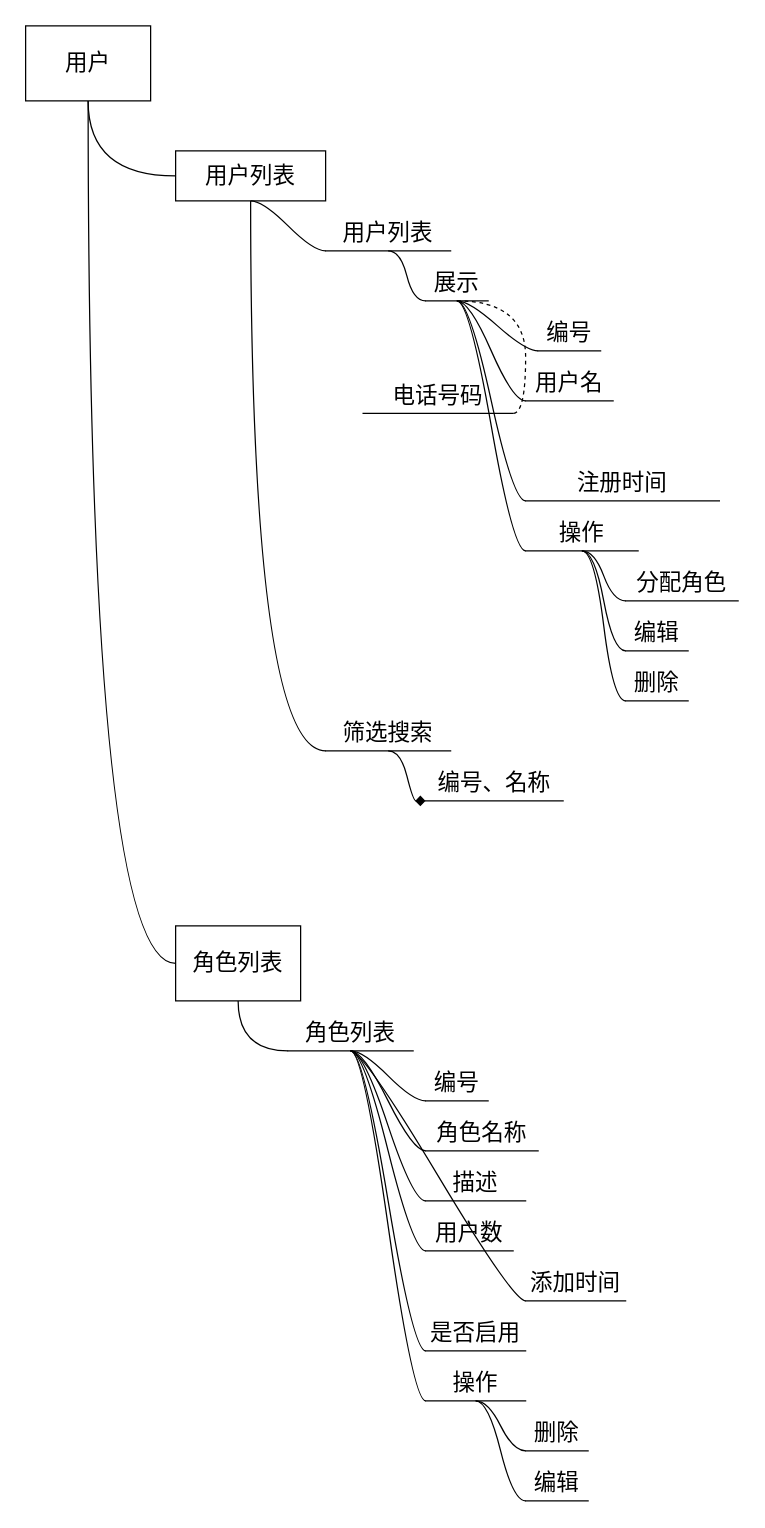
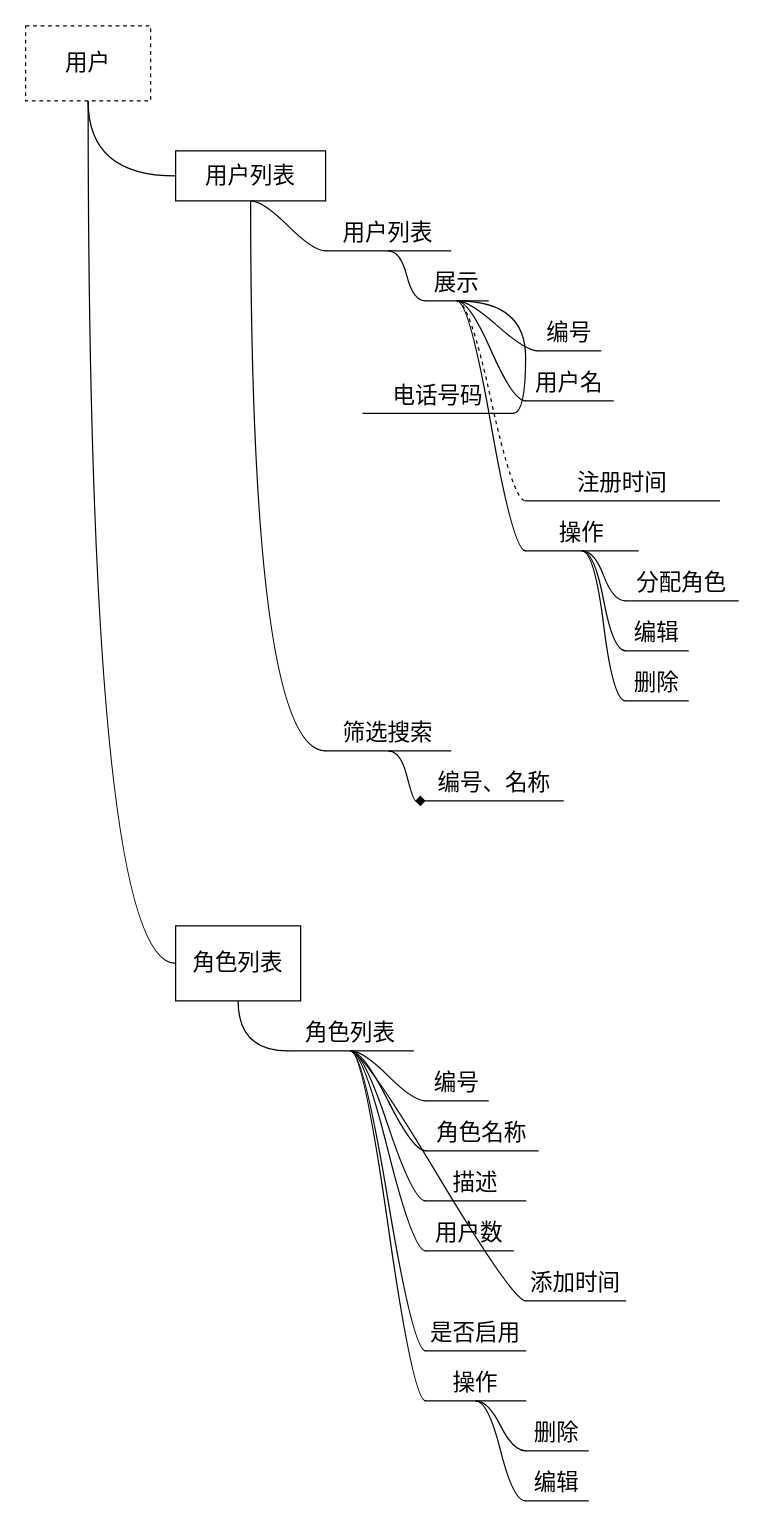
node "用户": style solid -> dashed
edge "展示" -- "电话号码": style dashed -> solid
edge "展示" -- "注册时间": style solid -> dashed
